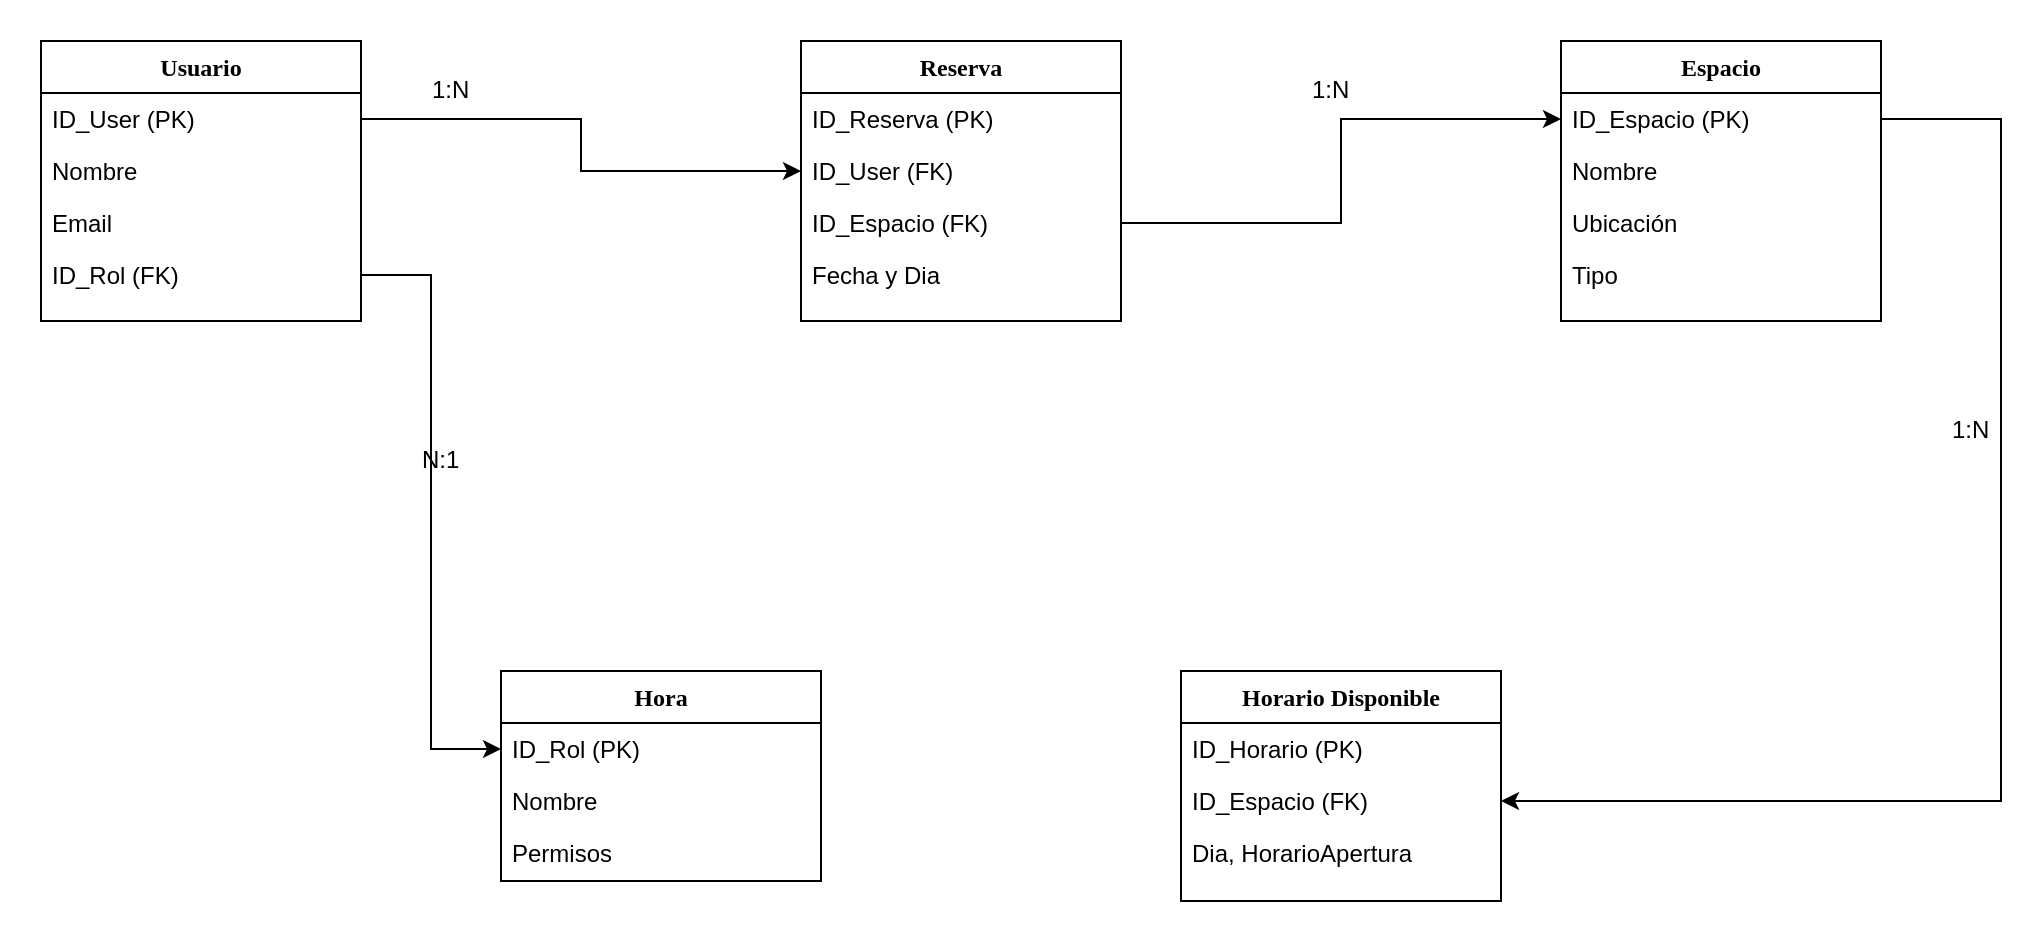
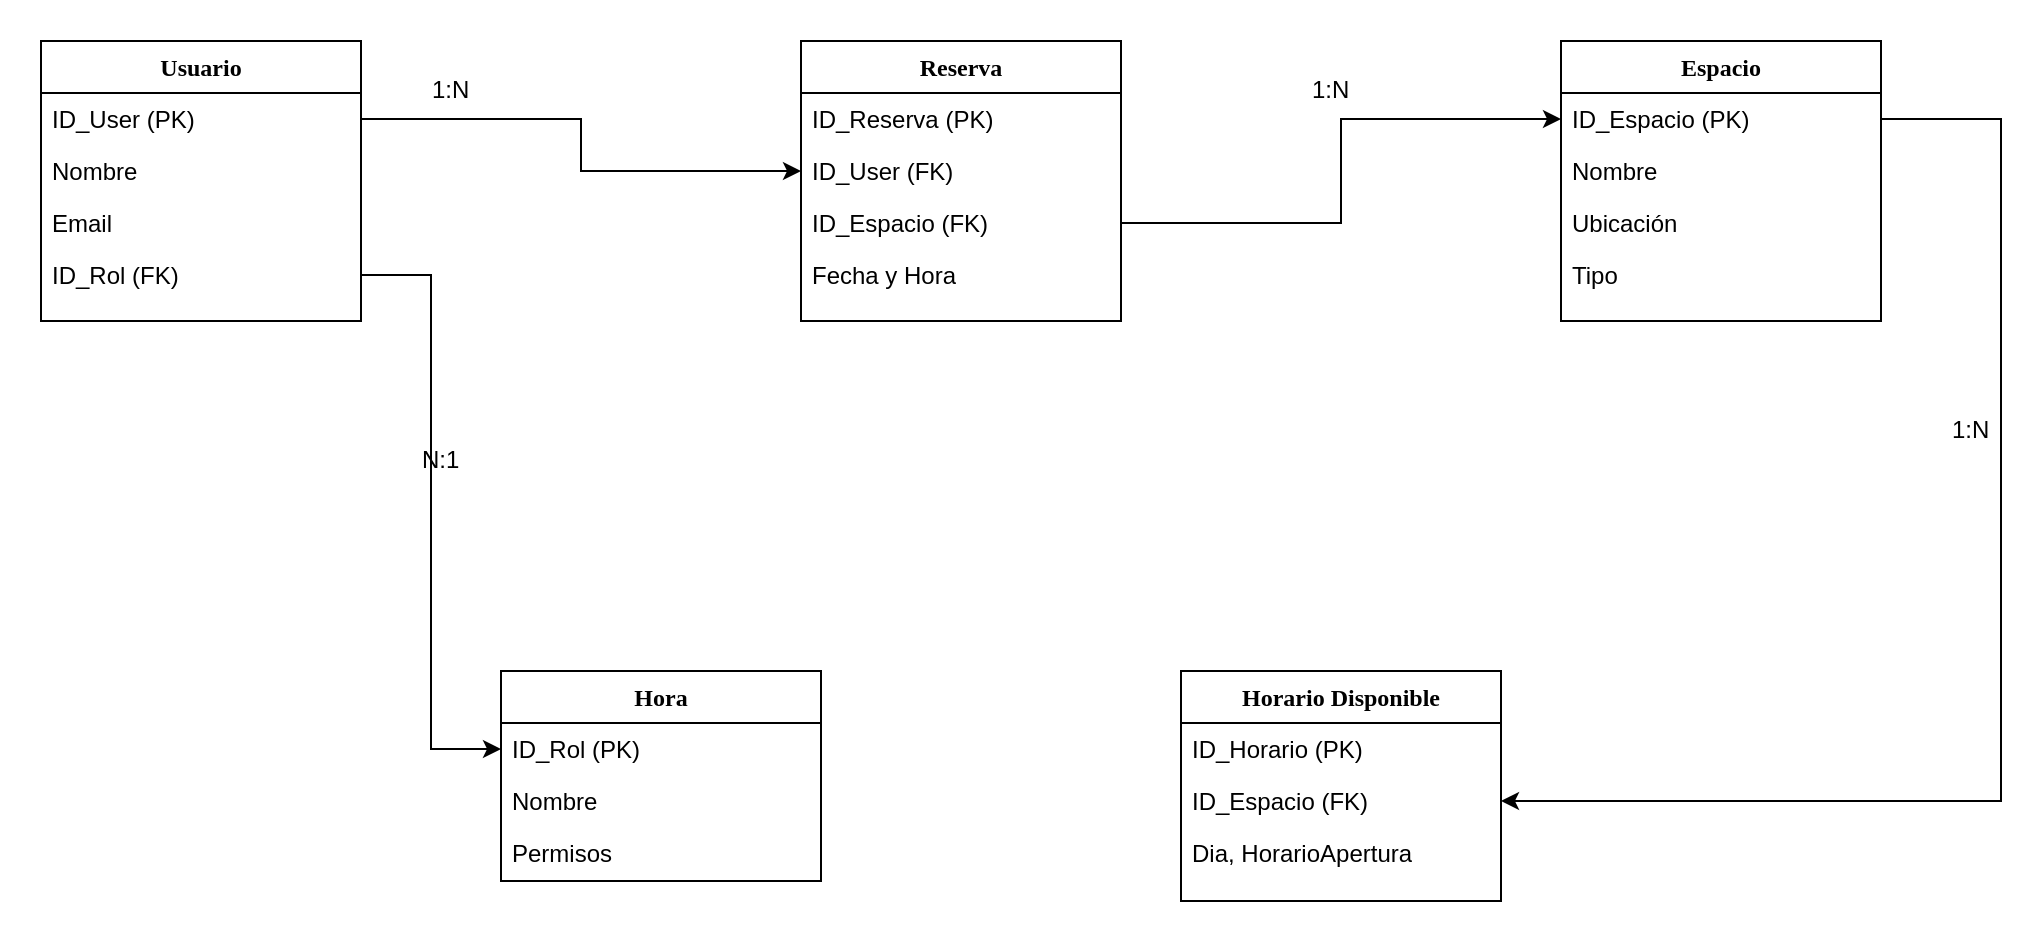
node "Fecha y Dia": label "Fecha y Dia" -> "Fecha y Hora"
